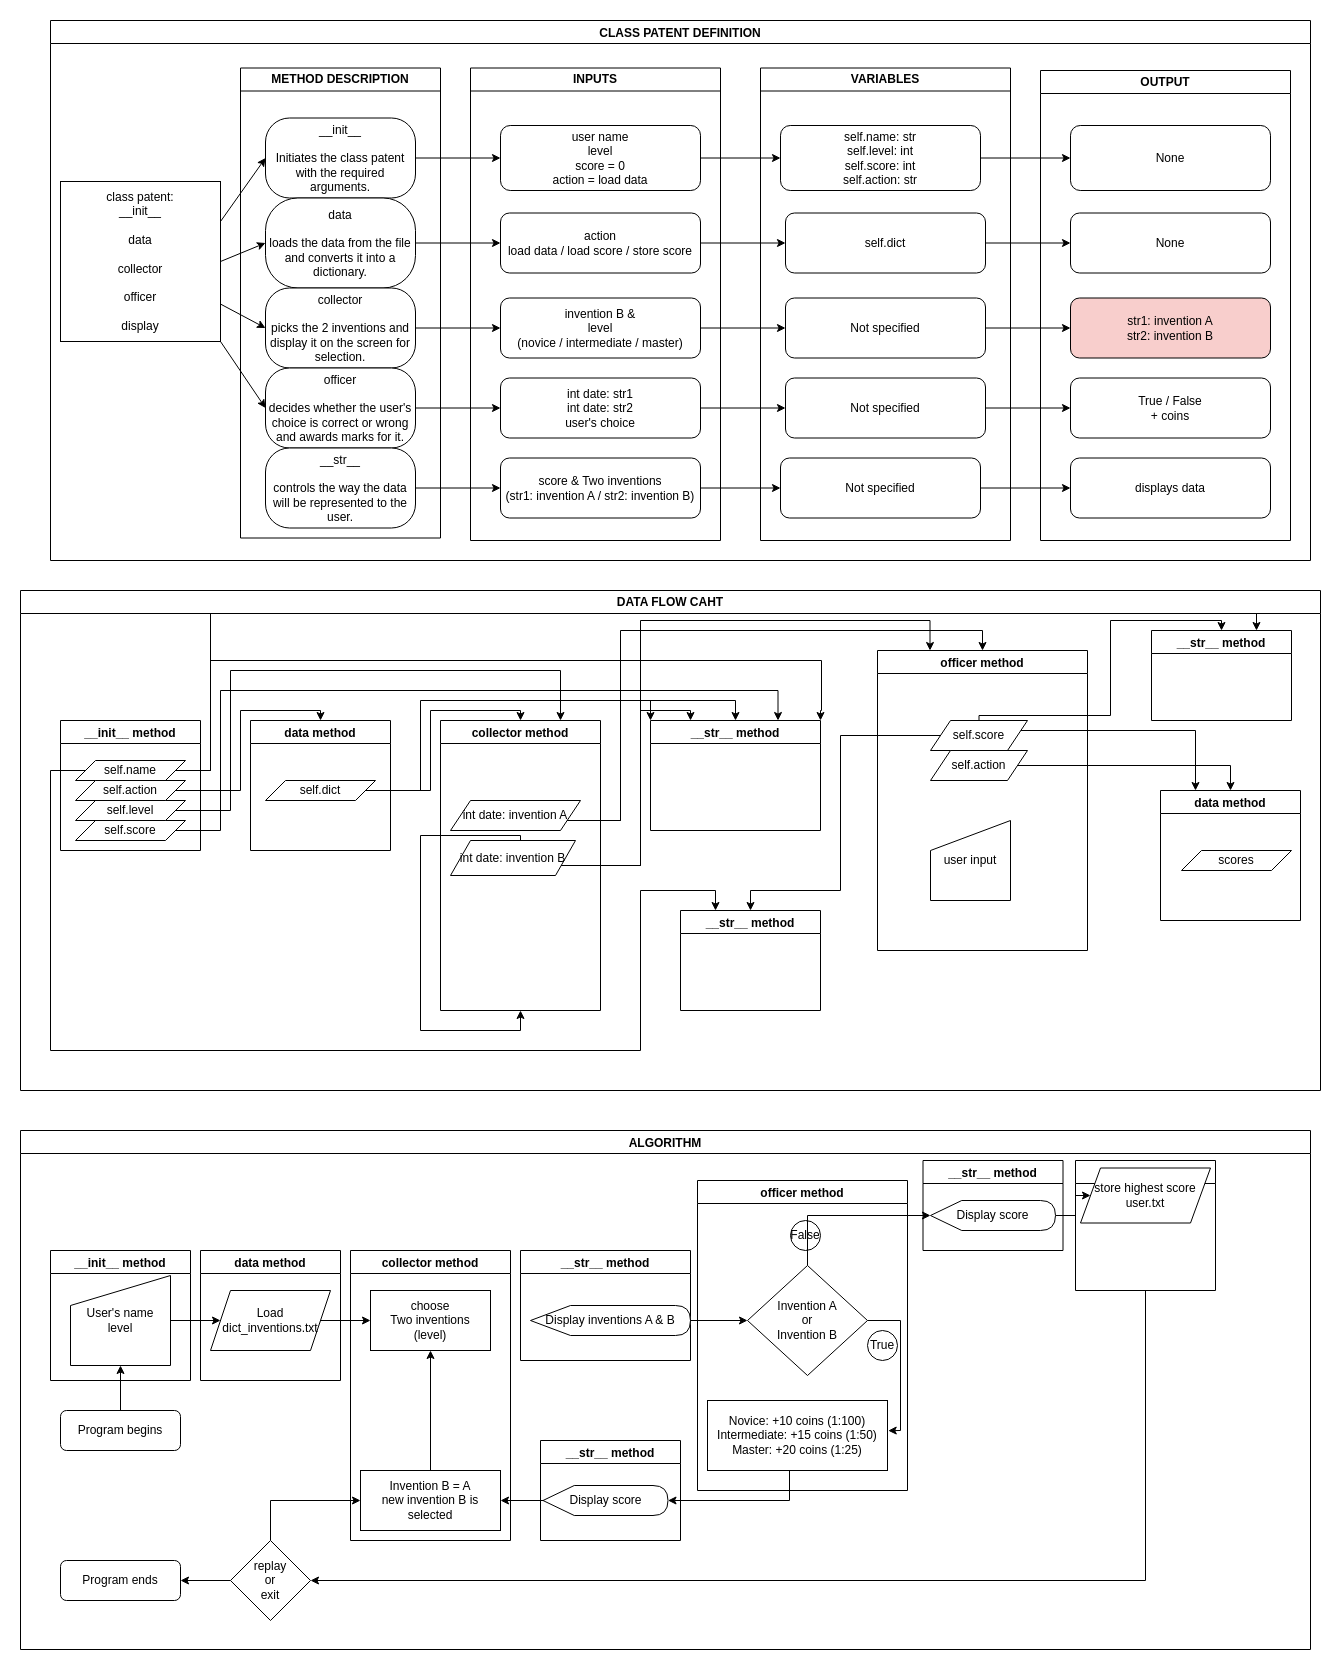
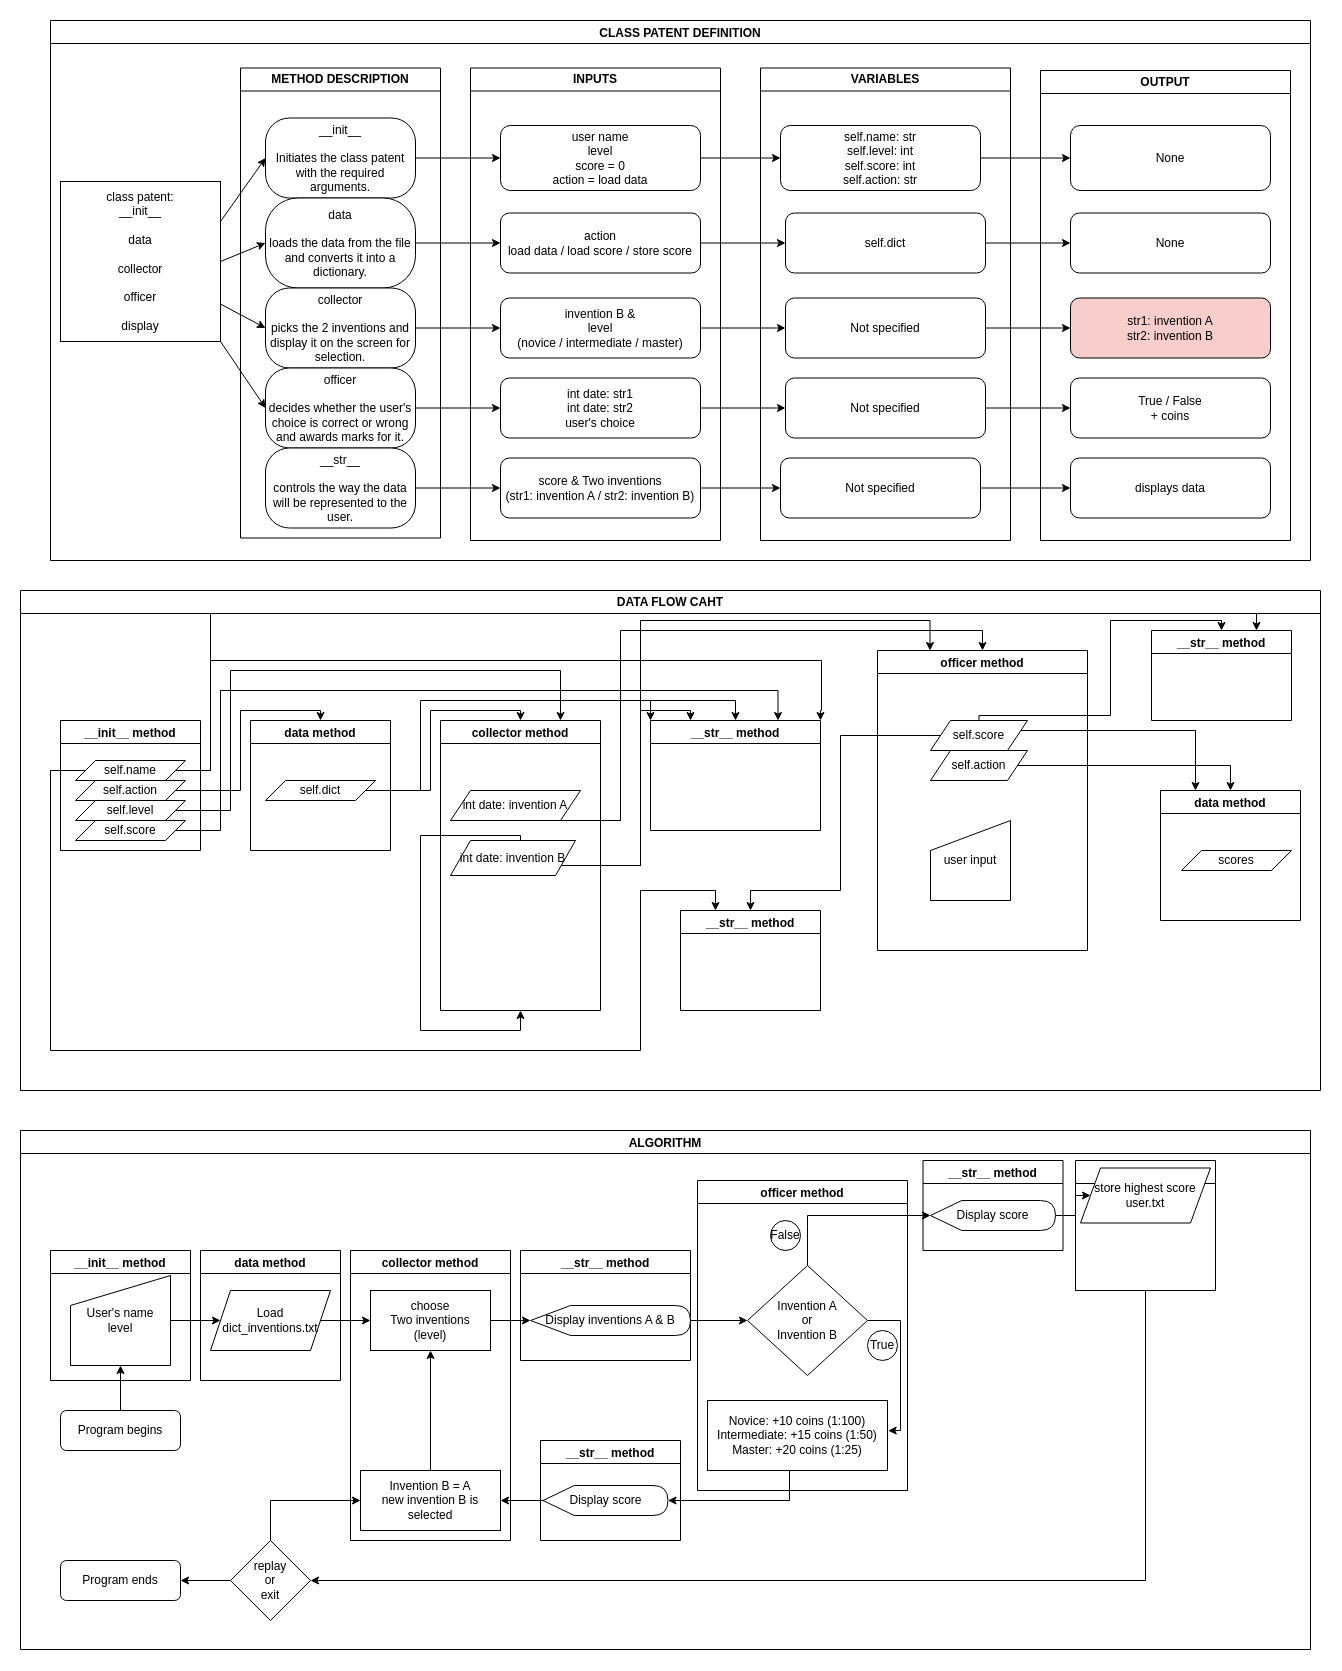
node "int date: invention A": moved (516, 816) -> (516, 806)
node "False": moved (806, 1236) -> (786, 1236)
edge "choose Two inventions (level)" -> "Display inventions A & B": added
